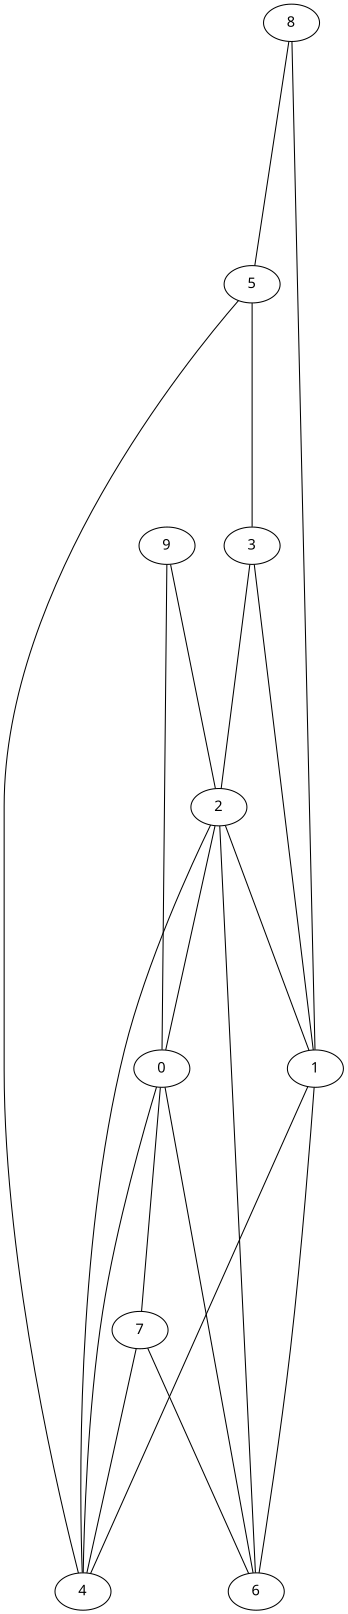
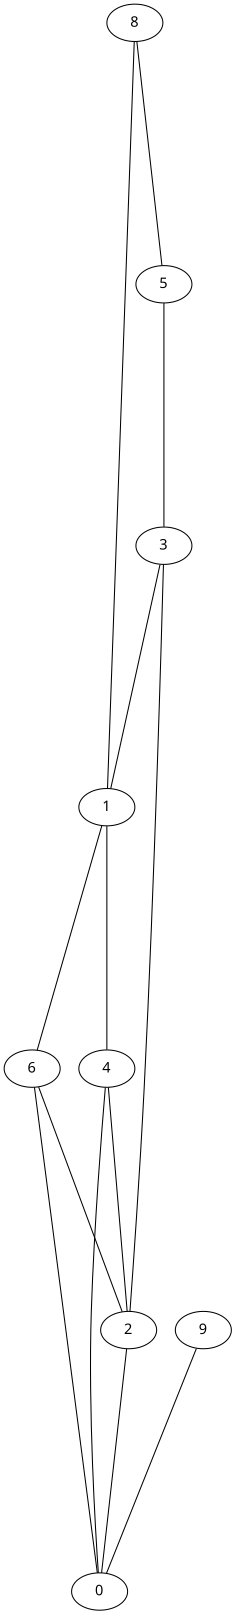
edge "9" -- "2": removed
edge "5" -- "4": removed
edge "2" -- "1": removed
node "7": removed
